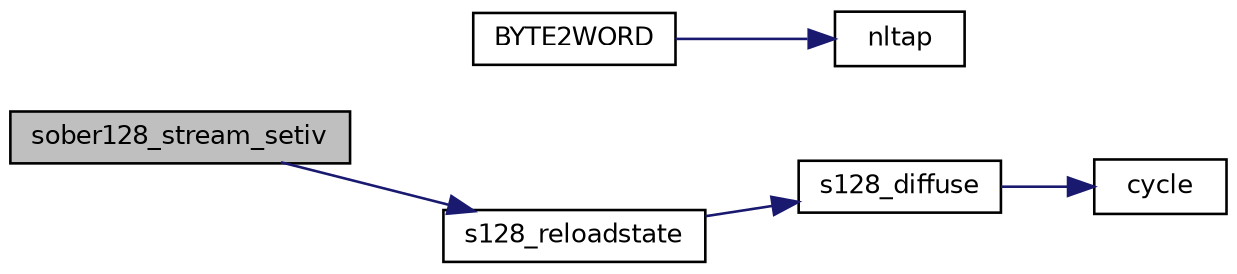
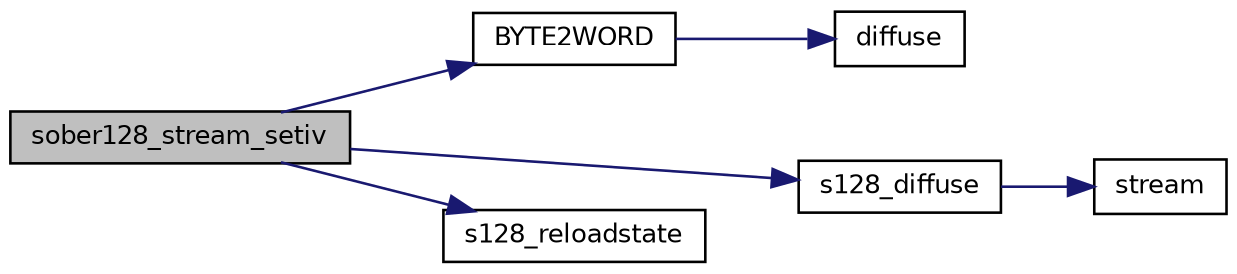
node "nltap": label "nltap" -> "diffuse"
edge "sober128_stream_setiv" -> "BYTE2WORD": added
node "cycle": label "cycle" -> "stream"
edge "s128_reloadstate" -> "s128_diffuse": now "sober128_stream_setiv" -> "s128_diffuse"
